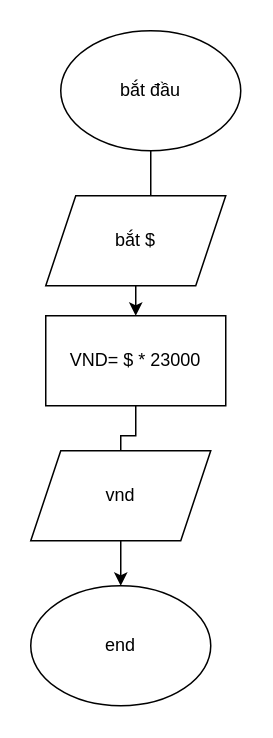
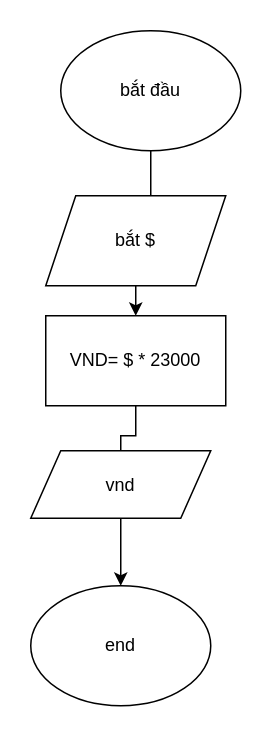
node "vnd": size 180x90 -> 180x68
